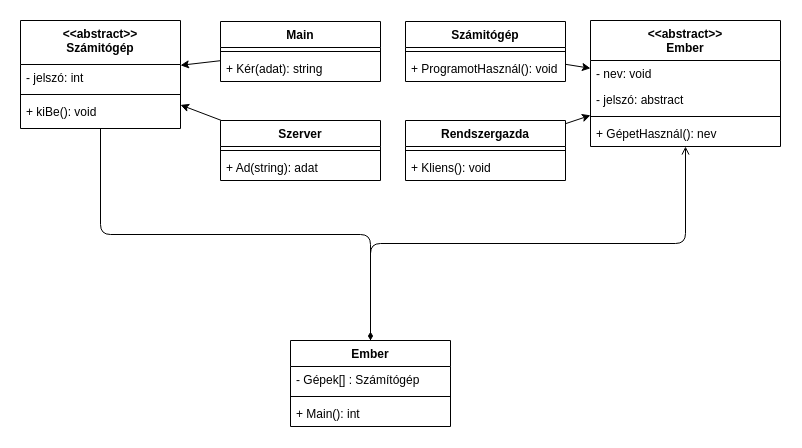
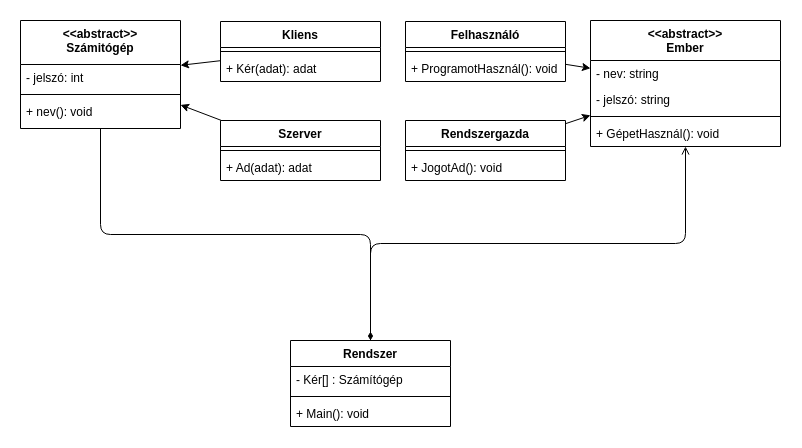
node "Main": label "Main" -> "Kliens"
node "Számitógép": label "Számitógép" -> "Felhasználó"
node "+ Kér(adat): string": label "+ Kér(adat): string" -> "+ Kér(adat): adat"
node "- nev: void": label "- nev: void" -> "- nev: string"
node "- jelszó: abstract": label "- jelszó: abstract" -> "- jelszó: string"
node "+ kiBe(): void": label "+ kiBe(): void" -> "+ nev(): void"
node "+ GépetHasznál(): nev": label "+ GépetHasznál(): nev" -> "+ GépetHasznál(): void"
node "+ Ad(string): adat": label "+ Ad(string): adat" -> "+ Ad(adat): adat"
node "+ Kliens(): void": label "+ Kliens(): void" -> "+ JogotAd(): void"
node "Ember": label "Ember" -> "Rendszer"
node "- Gépek[] : Számítógép": label "- Gépek[] : Számítógép" -> "- Kér[] : Számítógép"
node "+ Main(): int": label "+ Main(): int" -> "+ Main(): void"
